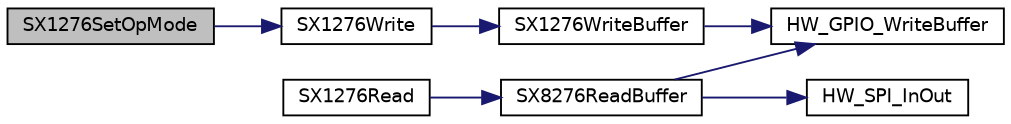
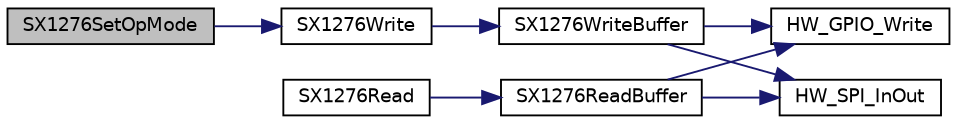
node "HW_GPIO_WriteBuffer": label "HW_GPIO_WriteBuffer" -> "HW_GPIO_Write"
edge "SX1276WriteBuffer" -> "HW_SPI_InOut": added
node "SX8276ReadBuffer": label "SX8276ReadBuffer" -> "SX1276ReadBuffer"
